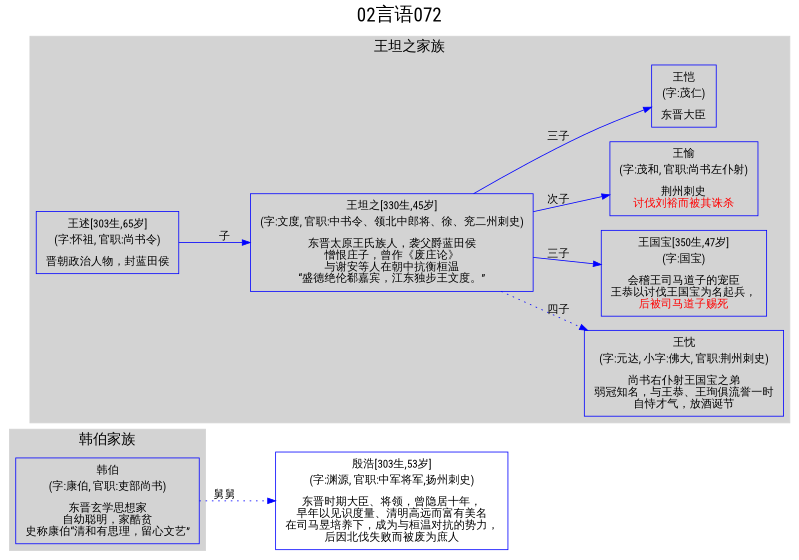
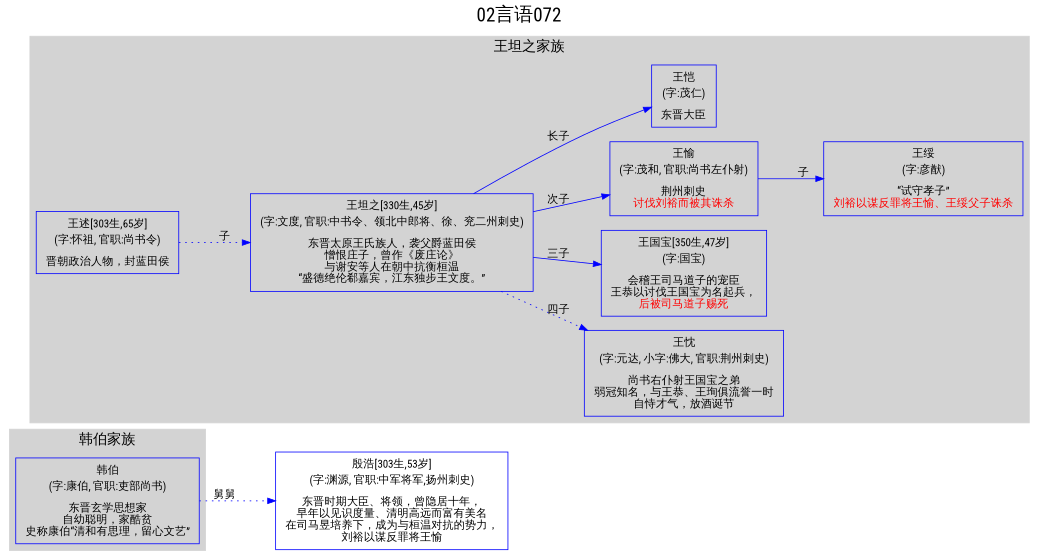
edge "王坦之[330生,45岁]" -> "王恺": label "三子" -> "长子"
node "王绥": added
edge "王述[303生,65岁]" -> "王坦之[330生,45岁]": style solid -> dotted
node "殷浩[303生,53岁]": text "后因北伐失败而被废为庶人" -> "刘裕以谋反罪将王愉"
